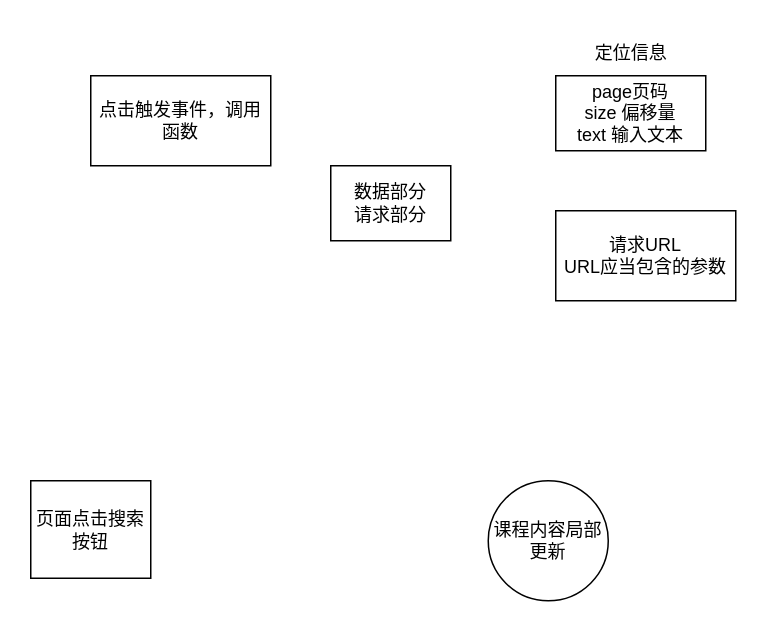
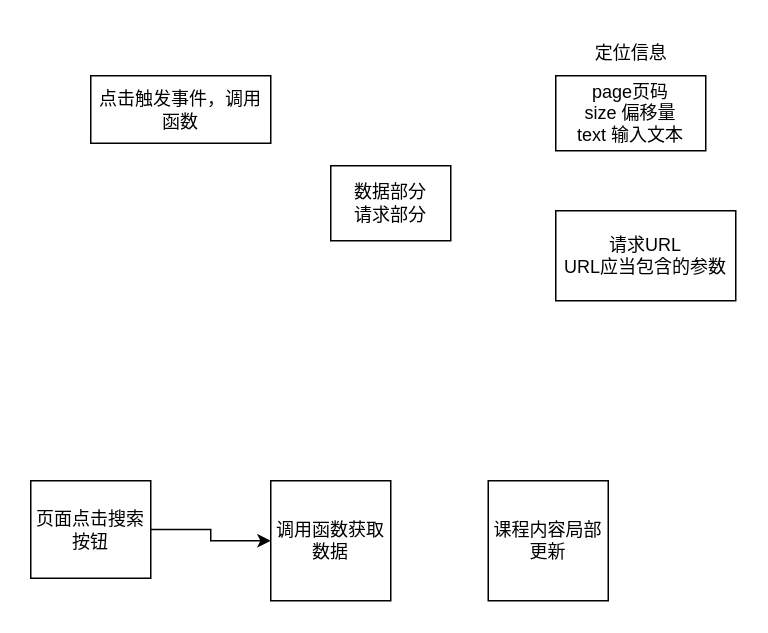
node "点击触发事件，调用函数": size 180x90 -> 180x68
edge "页面点击搜索按钮" -> "调用函数获取数据": added
node "调用函数获取数据": added
node "课程内容局部更新": shape ellipse -> rectangle
